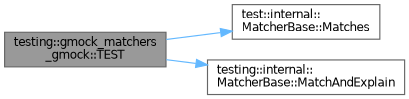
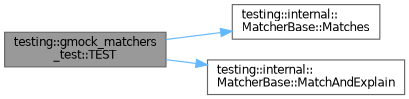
node "test::internal:: MatcherBase::Matches": label "test::internal:: MatcherBase::Matches" -> "testing::internal:: MatcherBase::Matches"
node "testing::gmock_matchers _gmock::TEST": label "testing::gmock_matchers _gmock::TEST" -> "testing::gmock_matchers _test::TEST"
